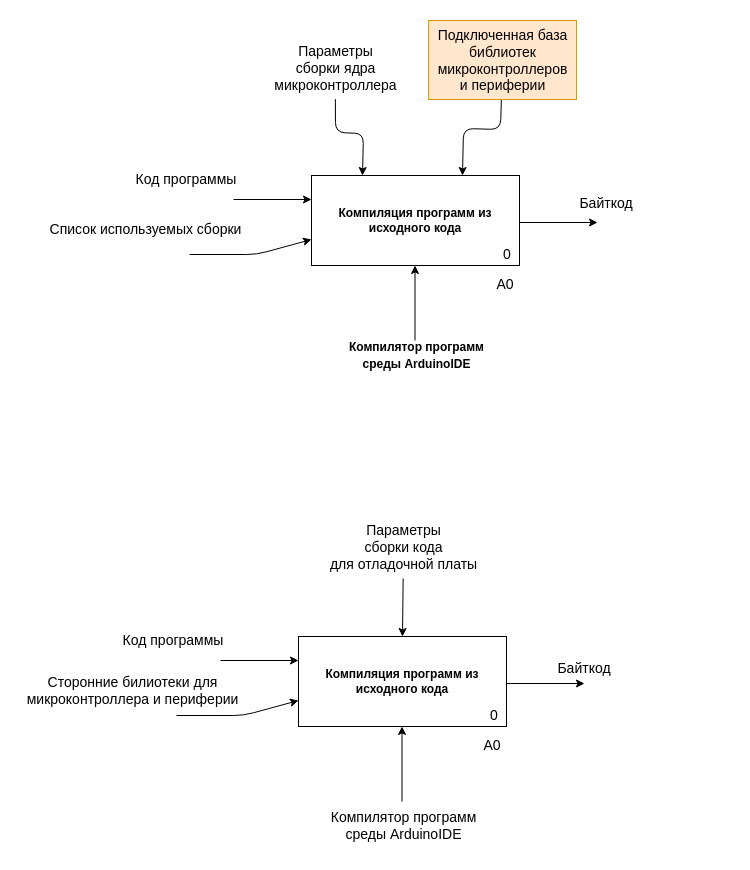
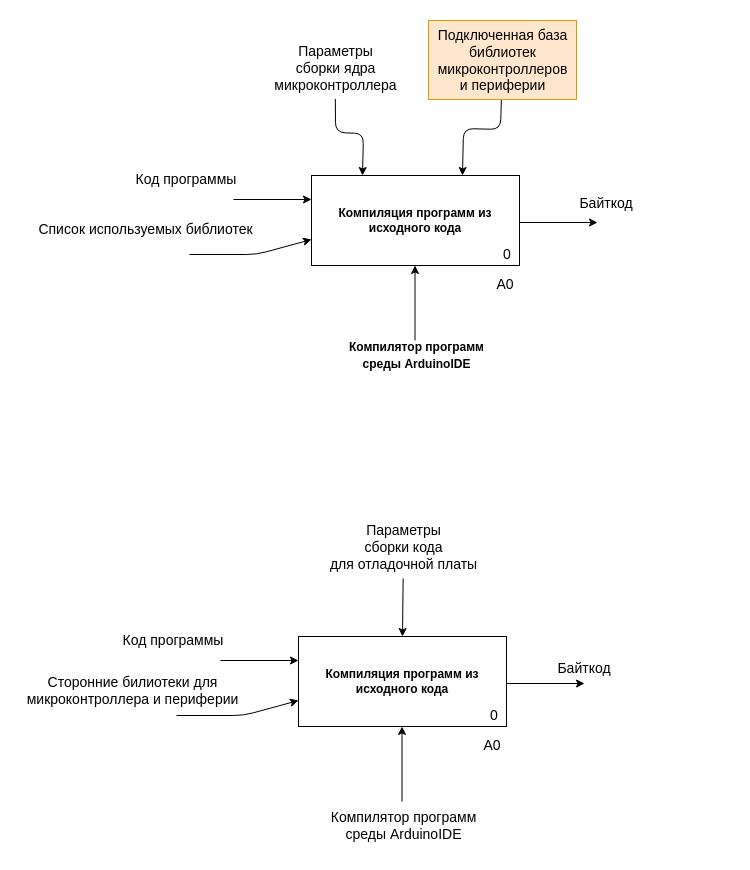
node "Список используемых сборки": label "Список используемых сборки" -> "Список используемых библиотек"
